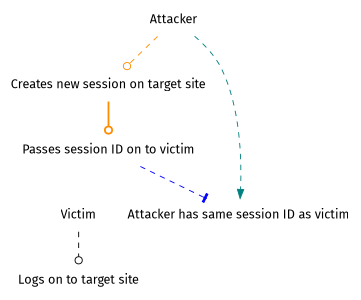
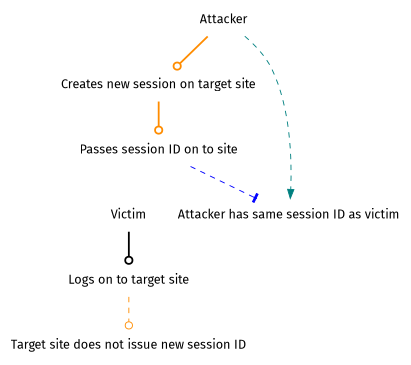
edge "Attacker" -> "Creates new session on target site": style dashed -> bold
node "Passes session ID on to victim": label "Passes session ID on to victim" -> "Passes session ID on to site"
edge "Victim" -> "Logs on to target site": style dashed -> bold
node "Target site does not issue new session ID": added
